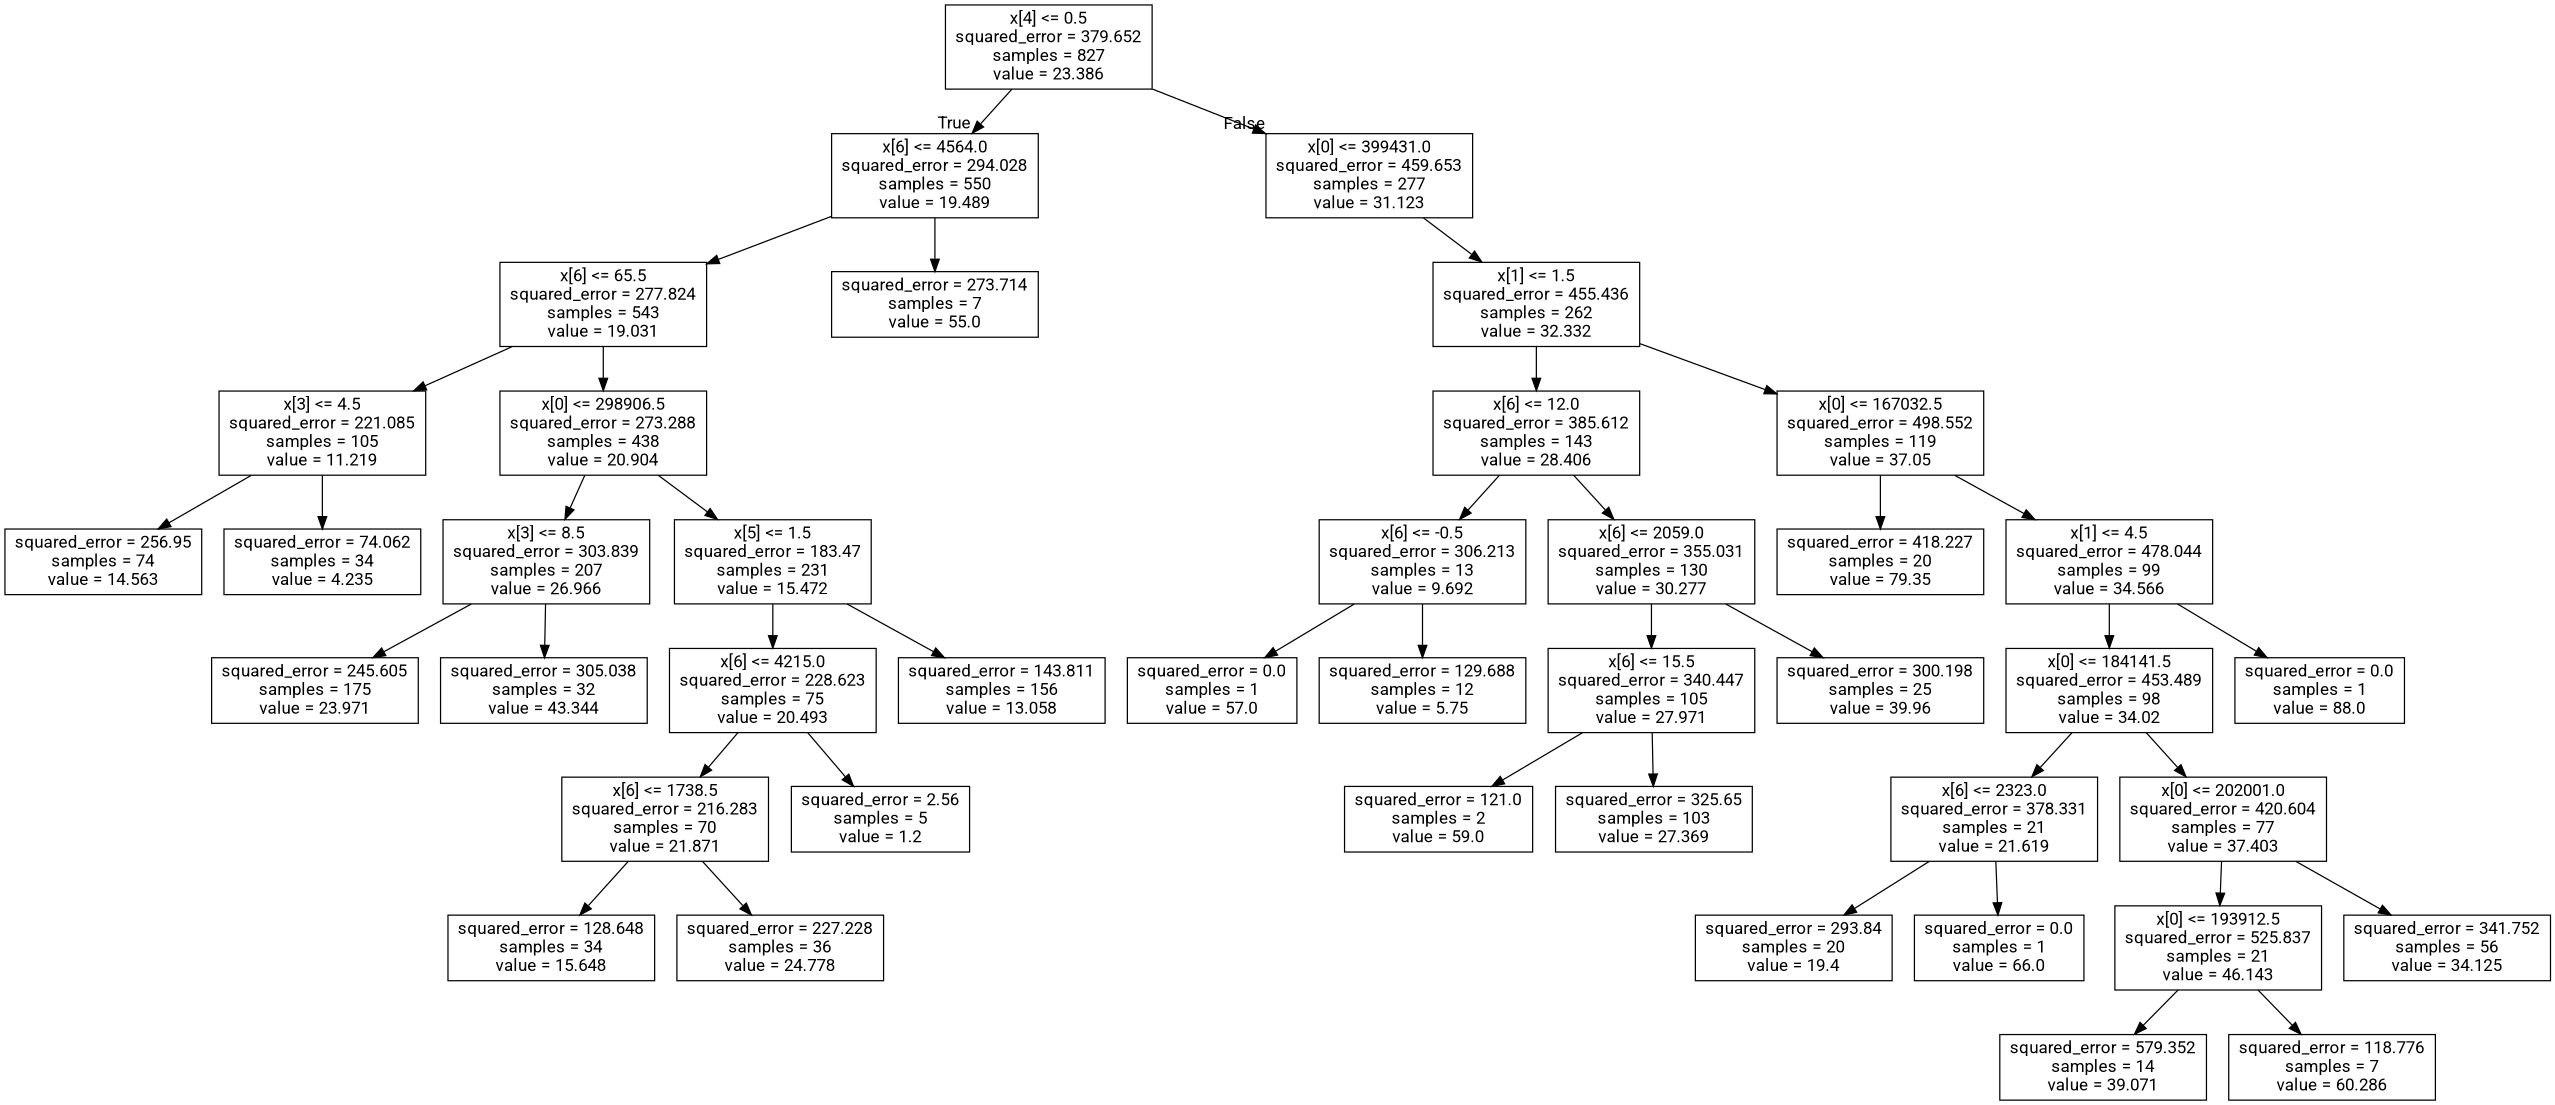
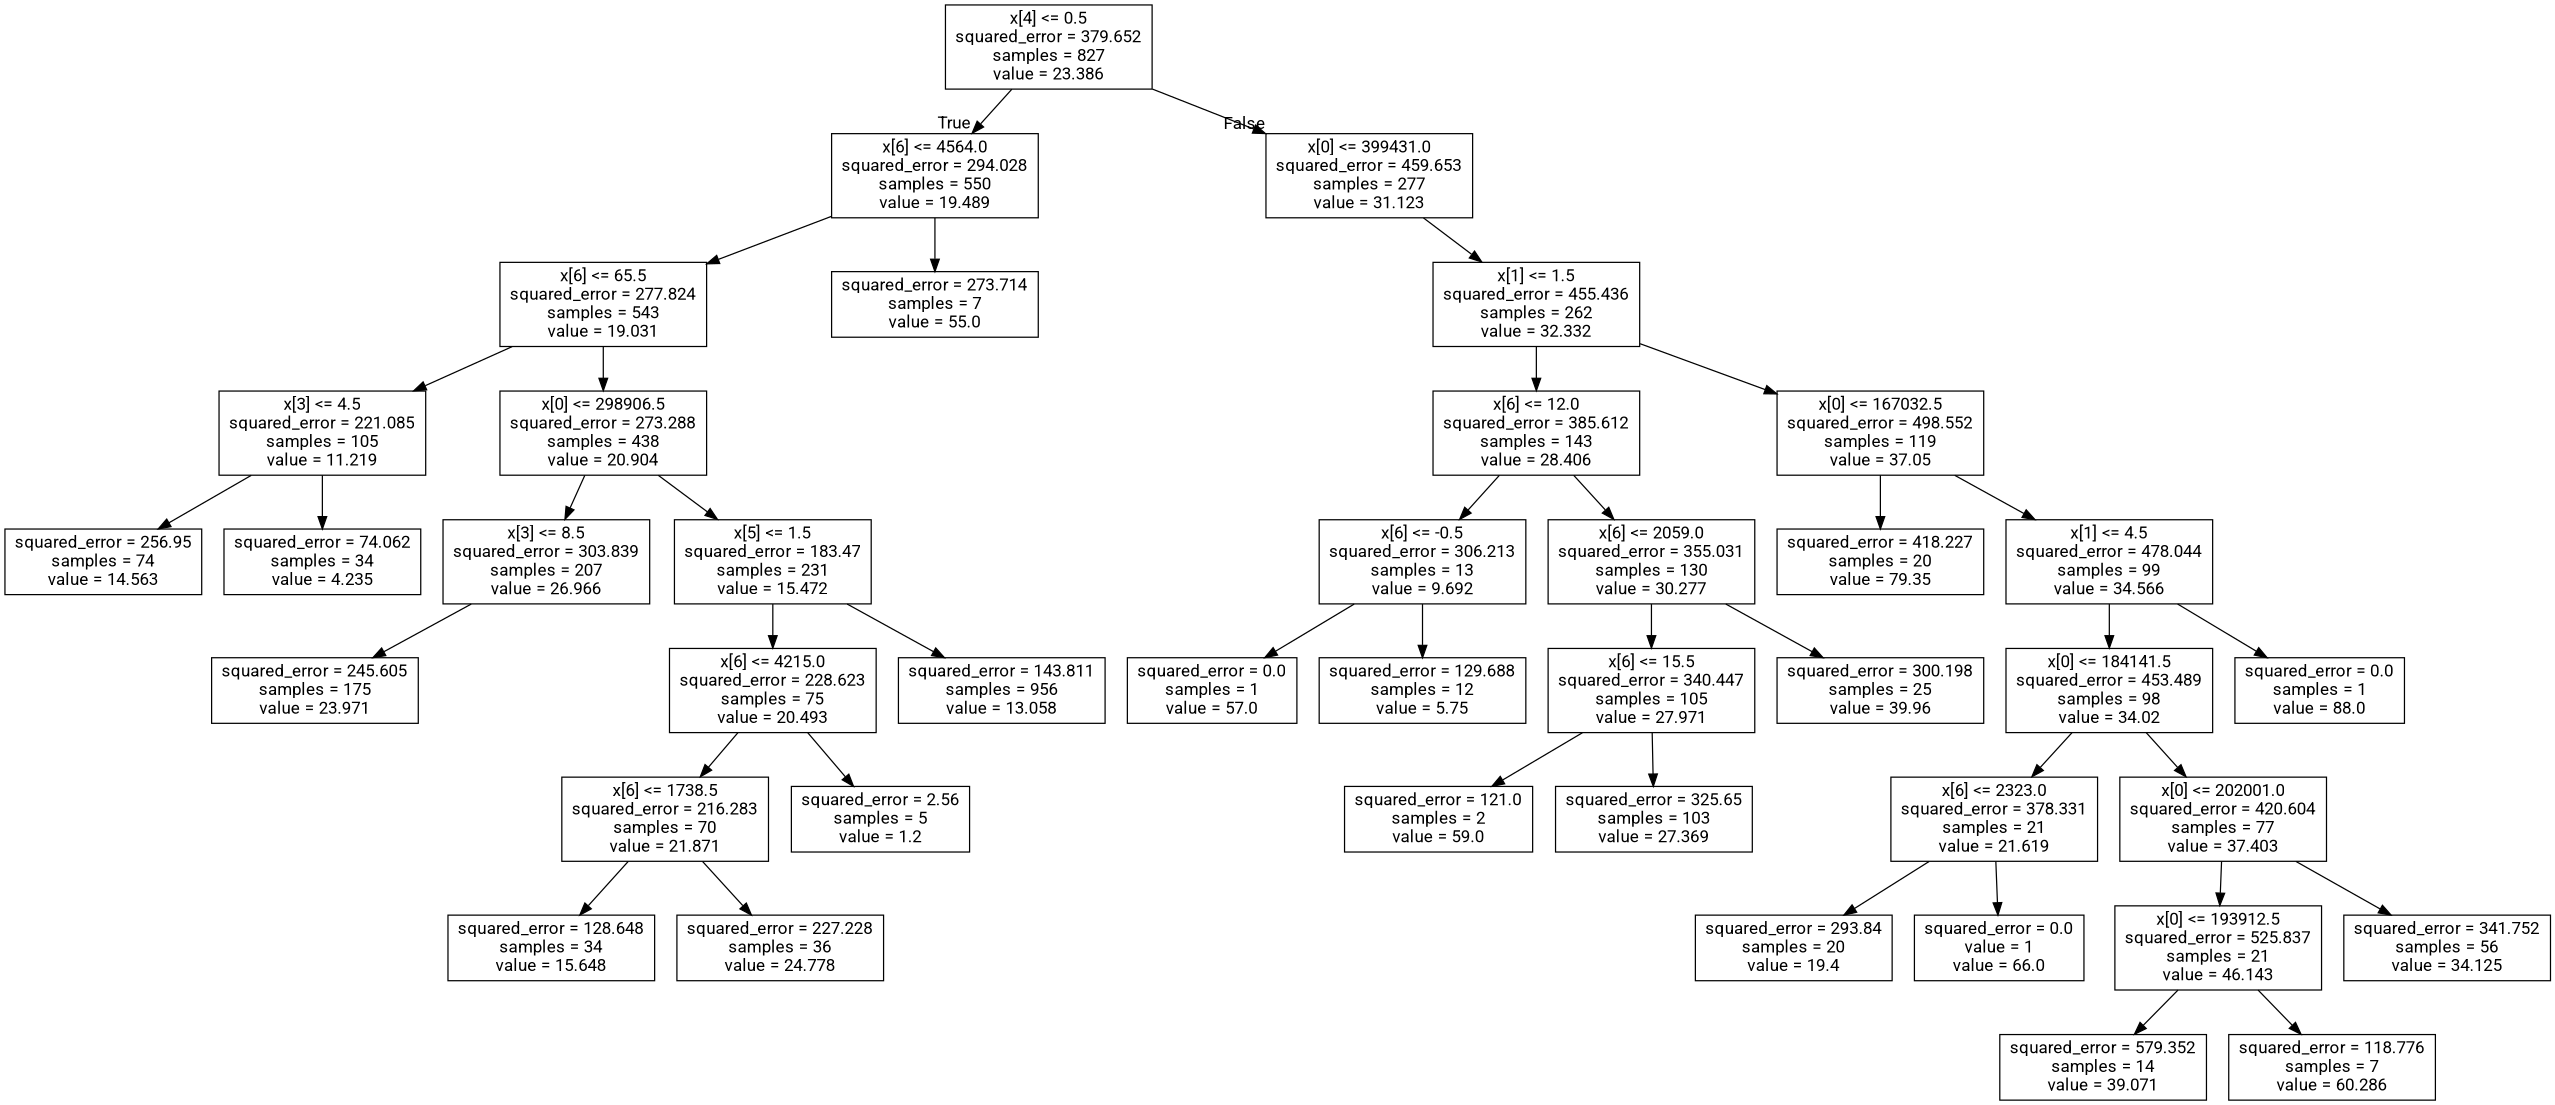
node "squared_error = 305.038 samples = 32 value = 43.344": removed
node "squared_error = 143.811 samples = 156 value = 13.058": label "squared_error = 143.811 samples = 156 value = 13.058" -> "squared_error = 143.811 samples = 956 value = 13.058"
node "squared_error = 0.0 samples = 1 value = 66.0": label "squared_error = 0.0 samples = 1 value = 66.0" -> "squared_error = 0.0 value = 1 value = 66.0"
